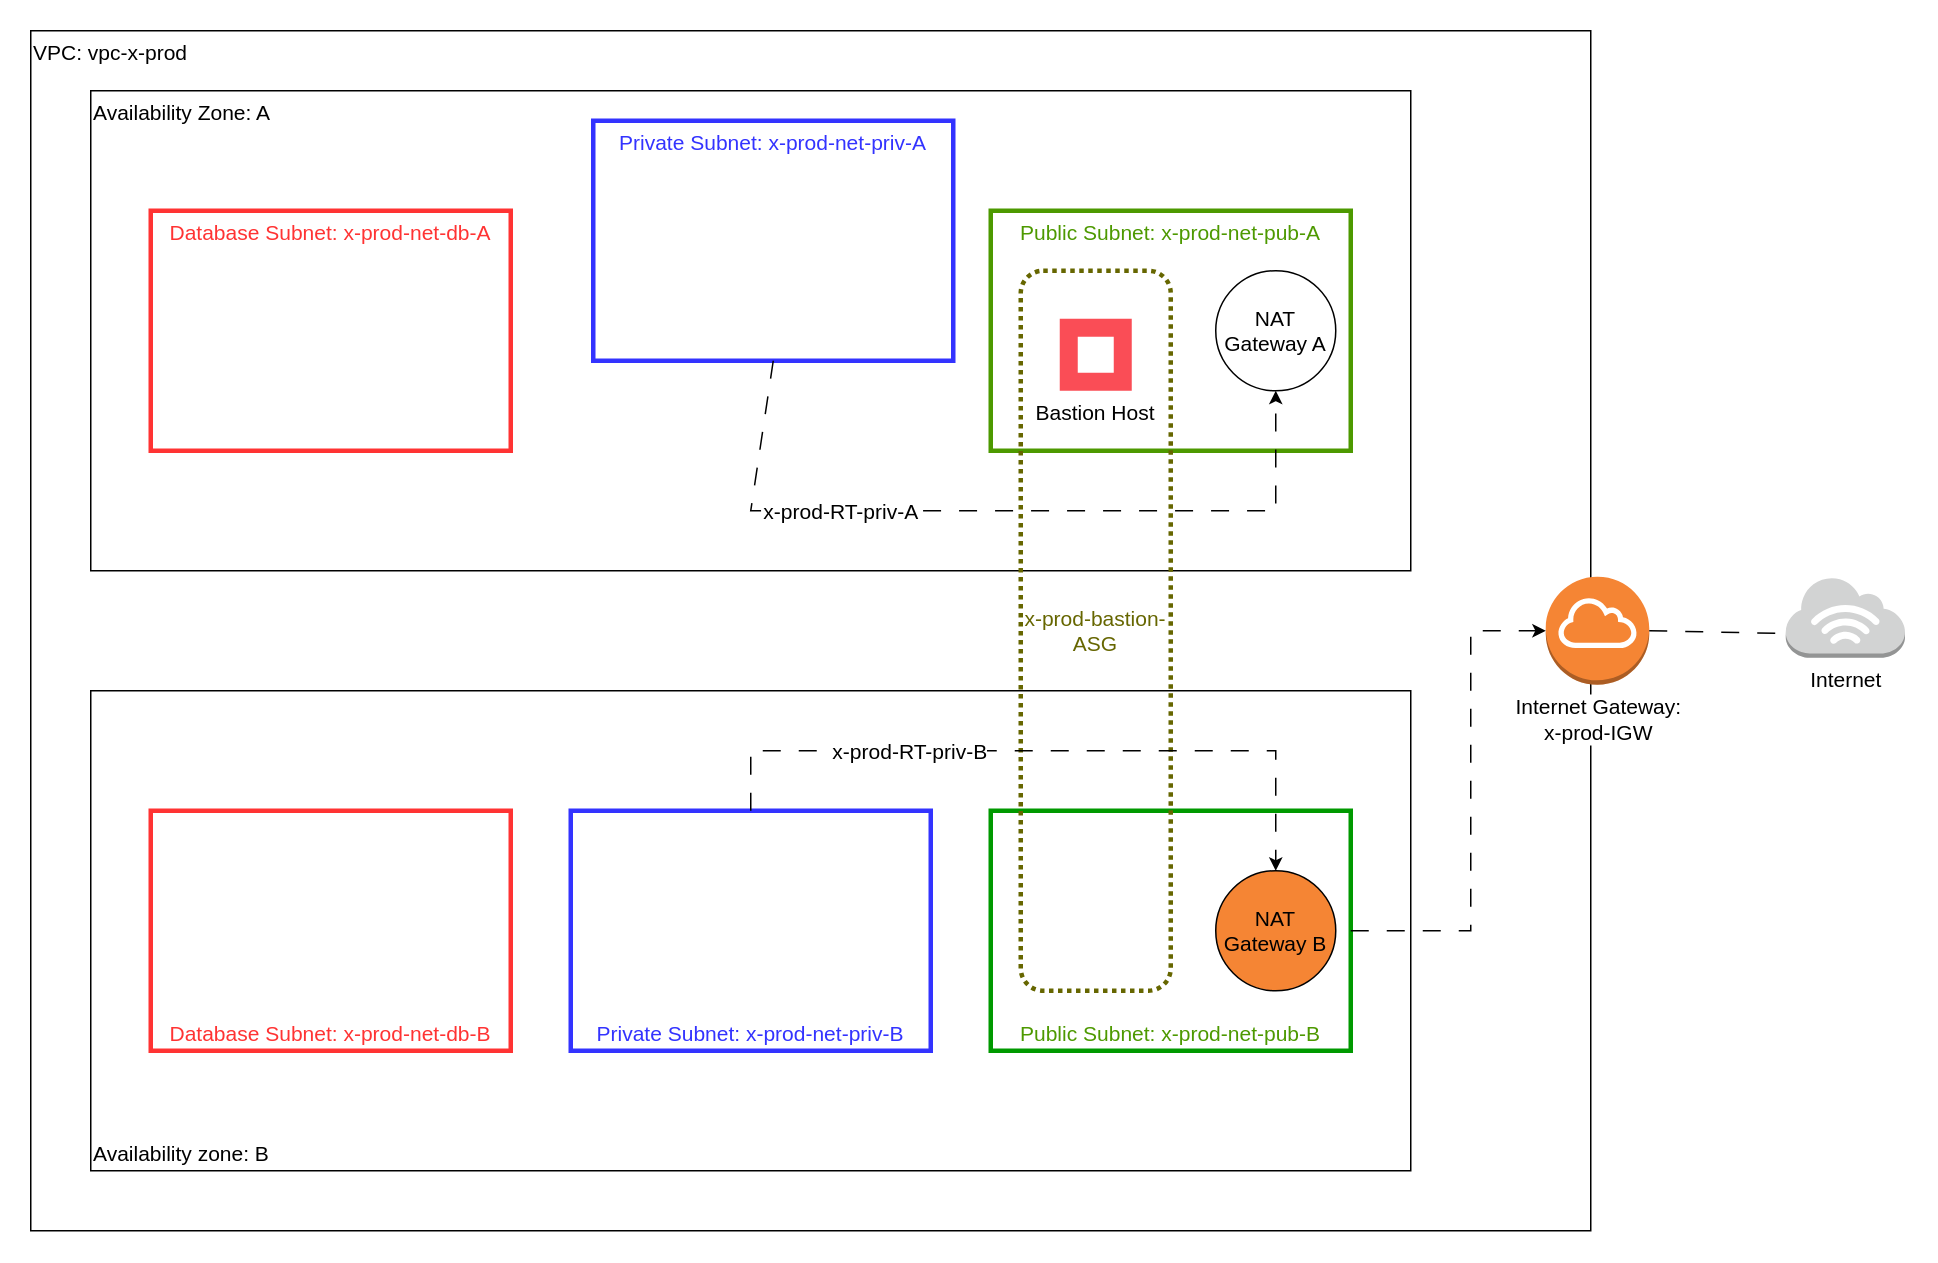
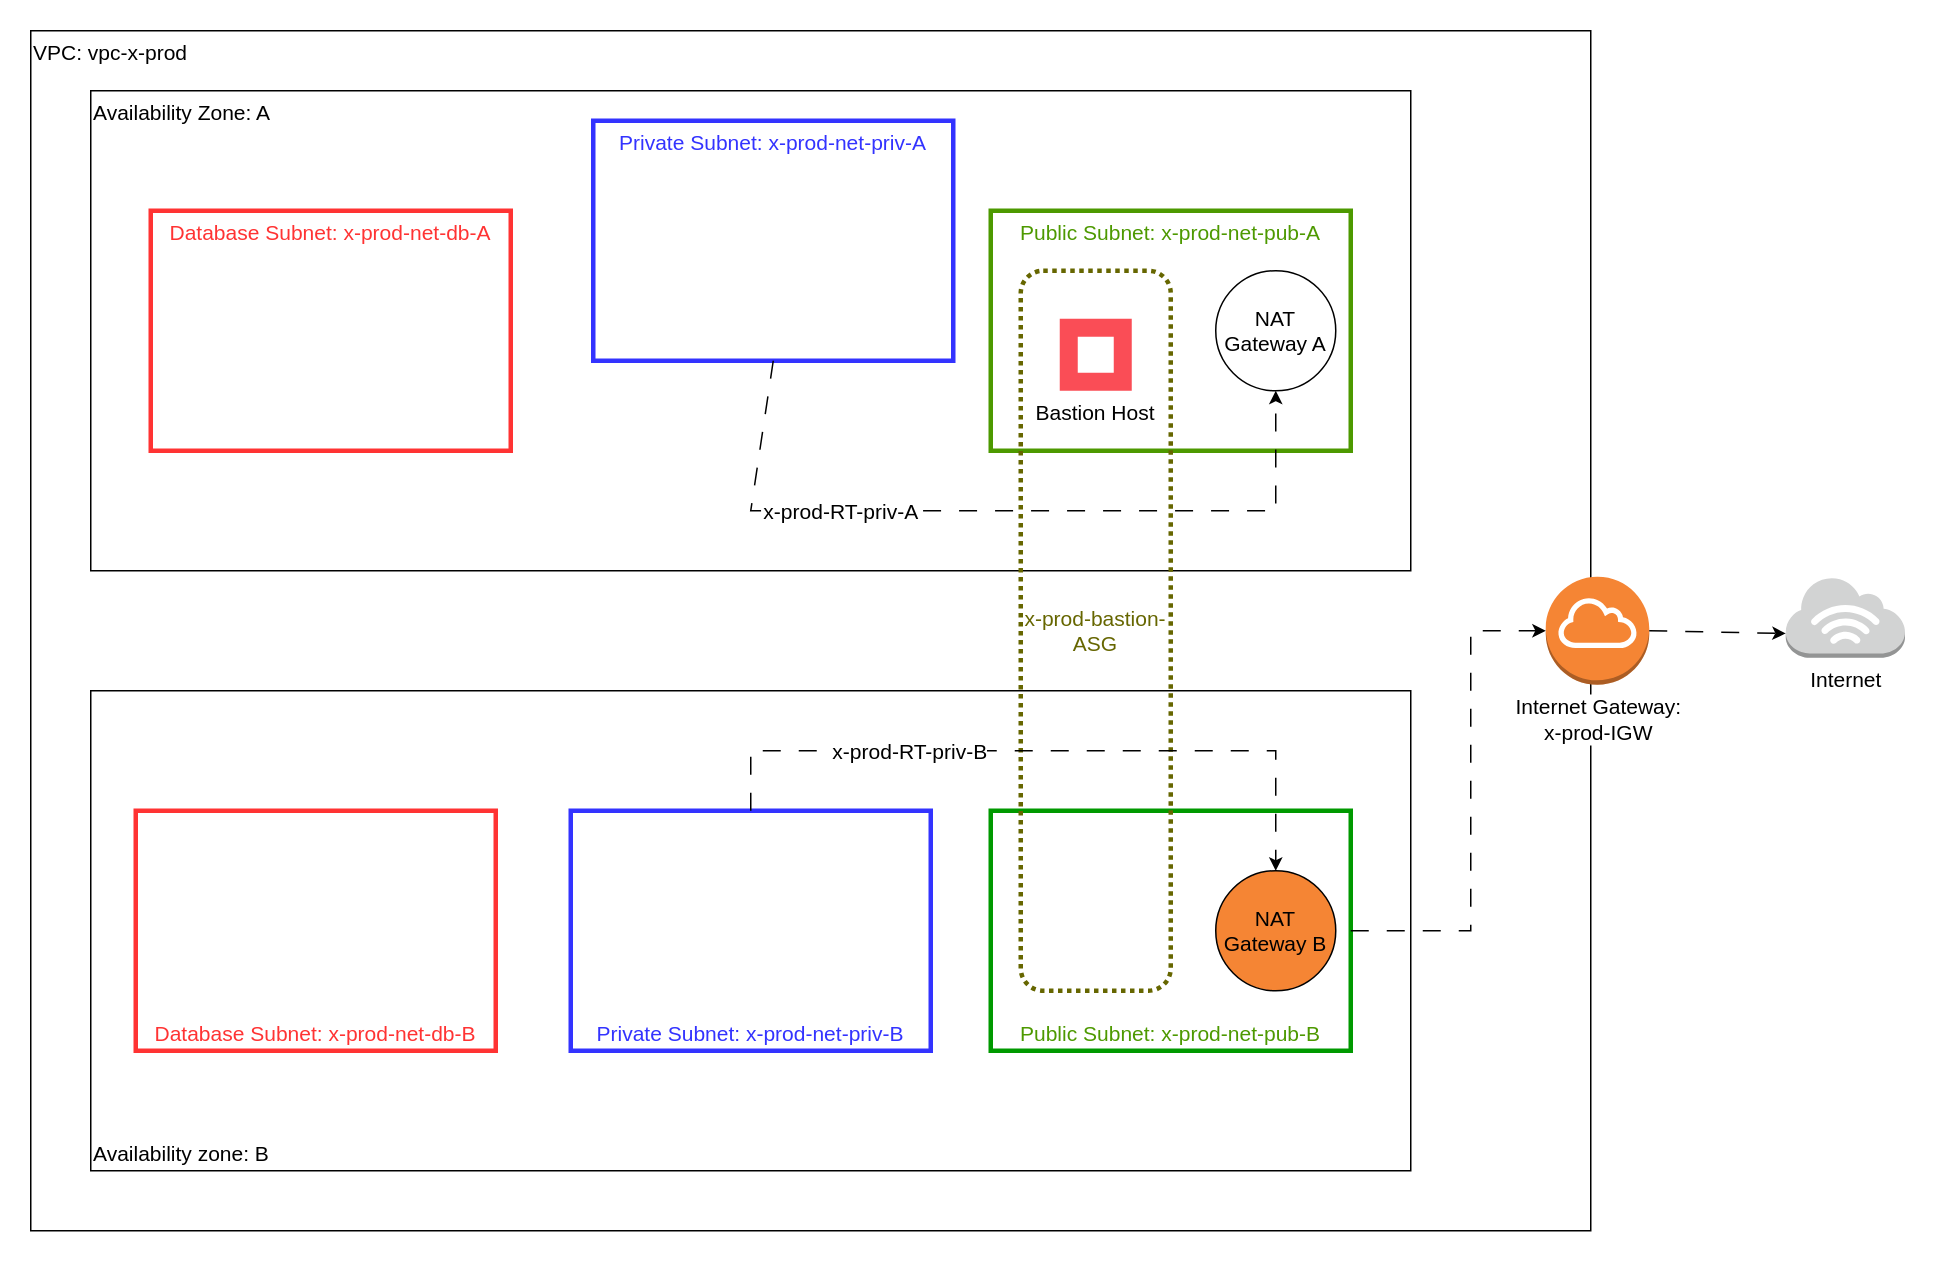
edge "Internet" -- "Internet Gateway: x-prod-IGW": arrowhead none -> classic
node "Database Subnet: x-prod-net-db-B": moved (331, 931) -> (316, 931)
